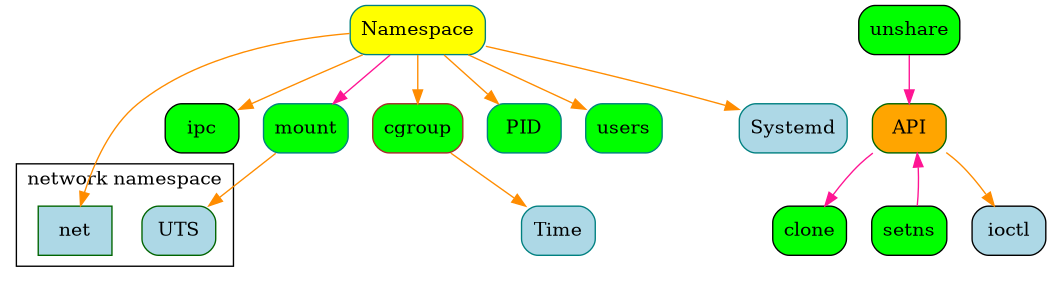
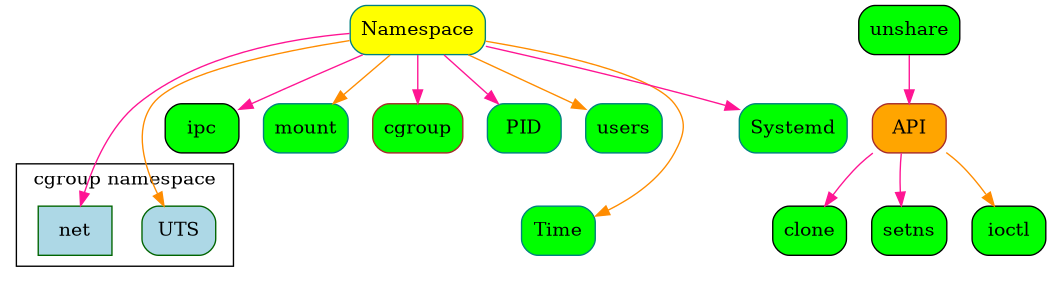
edge "Namespace" -> "net": color darkorange -> deeppink
edge "Namespace" -> "cgroup": color darkorange -> deeppink
edge "Namespace" -> "Systemd": color darkorange -> deeppink
edge "Namespace" -> "mount": color deeppink -> darkorange
edge "Namespace" -> "PID": color darkorange -> deeppink
edge "Namespace" -> "ipc": color darkorange -> deeppink
node "Systemd": fillcolor lightblue -> green
node "API": color darkgreen -> brown
edge "mount" -> "UTS": now "Namespace" -> "UTS"
edge "cgroup" -> "Time": now "Namespace" -> "Time"
cluster "network namespace": label "network namespace" -> "cgroup namespace"
edge "setns" -> "API": reversed
node "Time": fillcolor lightblue -> green
node "ioctl": fillcolor lightblue -> green
